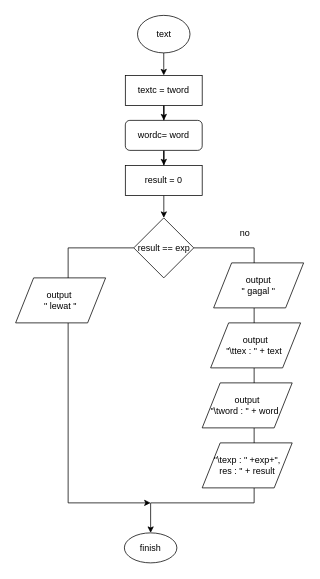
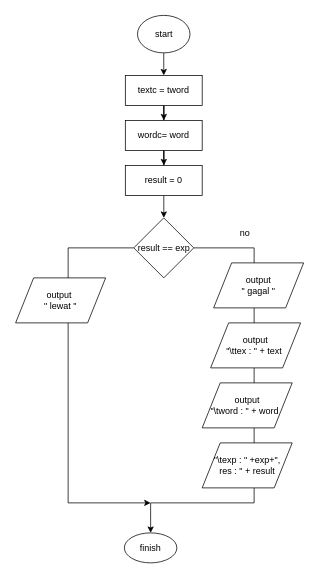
node "text": label "text" -> "start"
node "wordc= word": shape rounded rectangle -> rectangle
